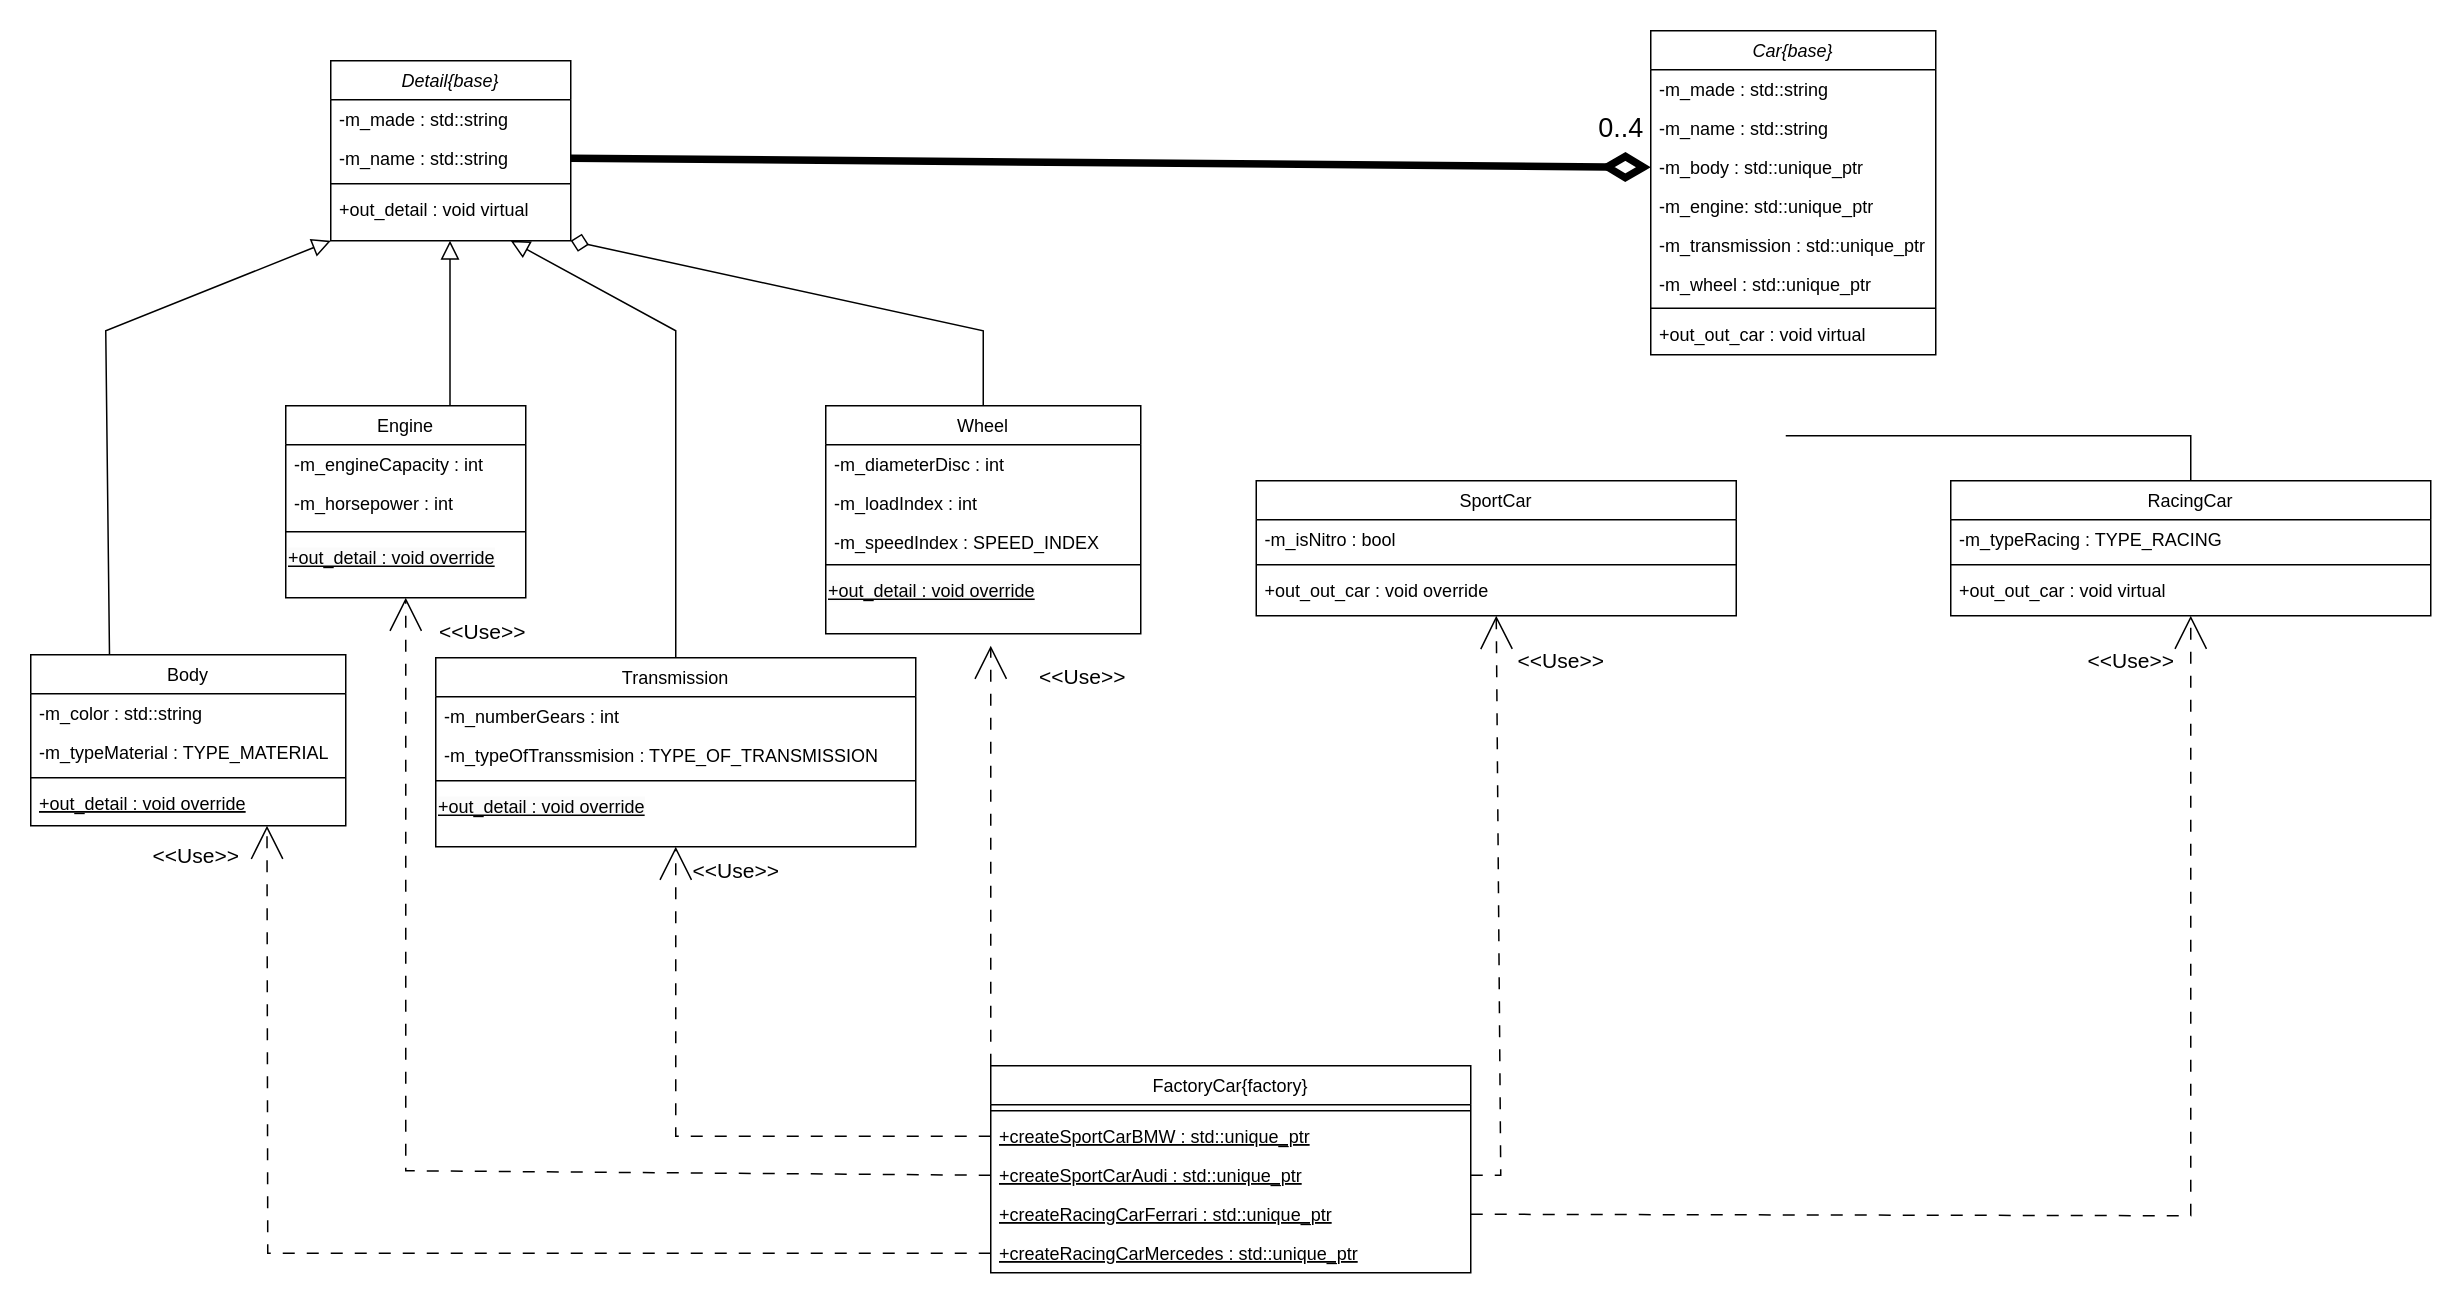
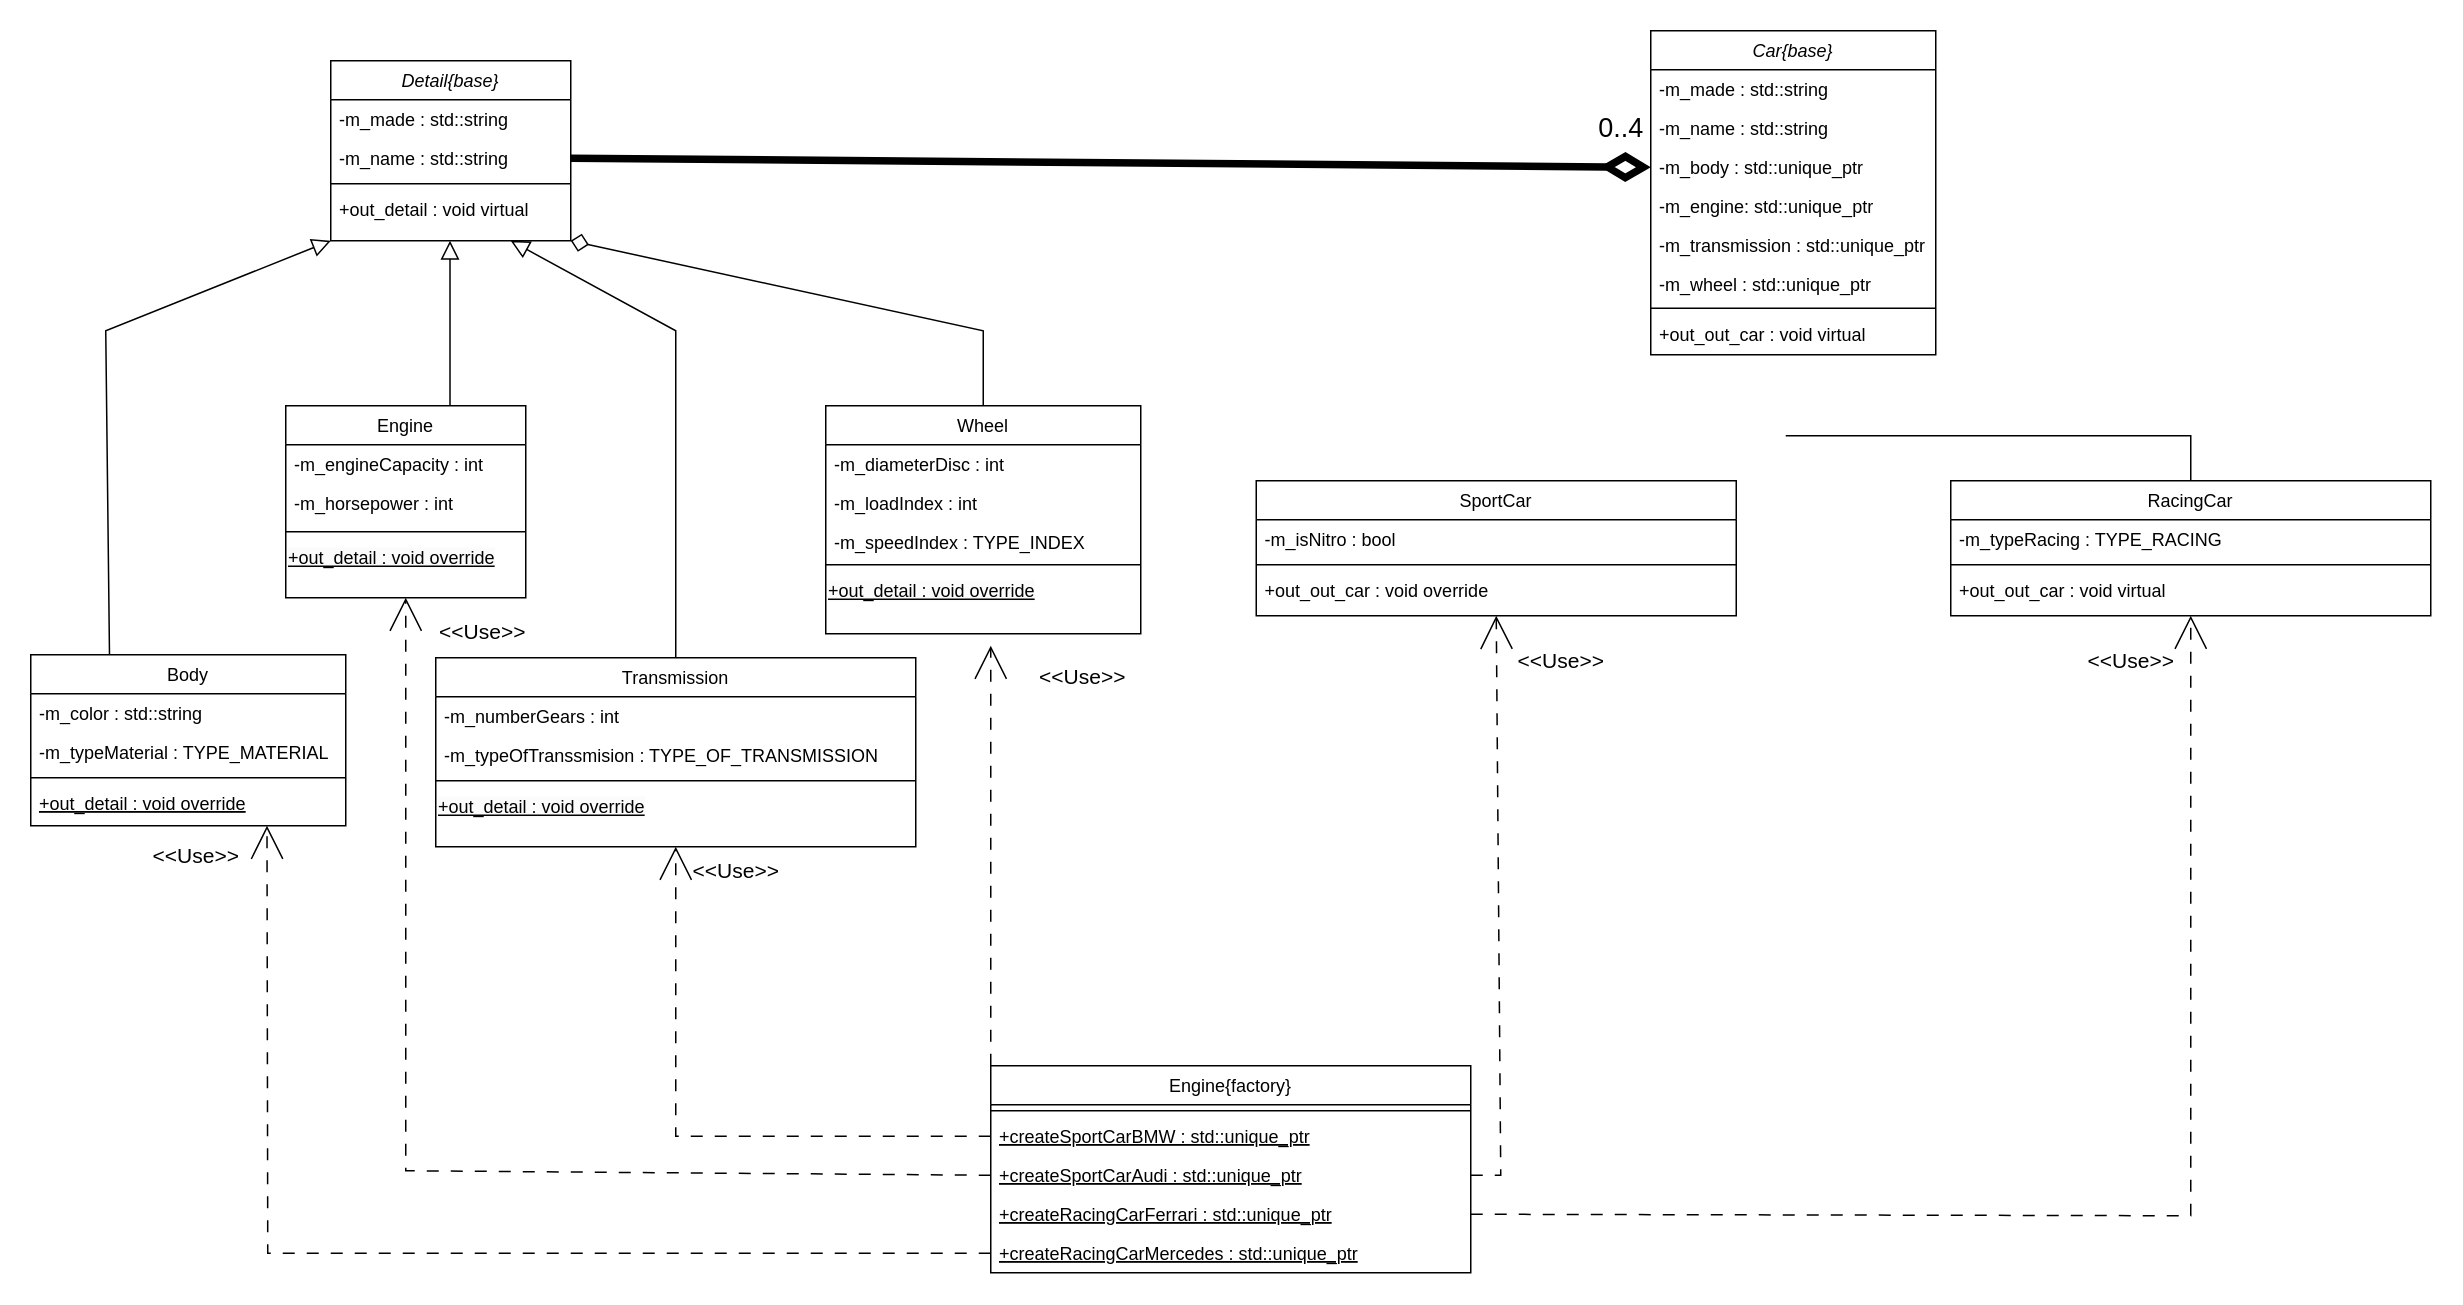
node "-m_speedIndex : SPEED_INDEX": label "-m_speedIndex : SPEED_INDEX" -> "-m_speedIndex : TYPE_INDEX"
node "FactoryCar{factory}": label "FactoryCar{factory}" -> "Engine{factory}"
